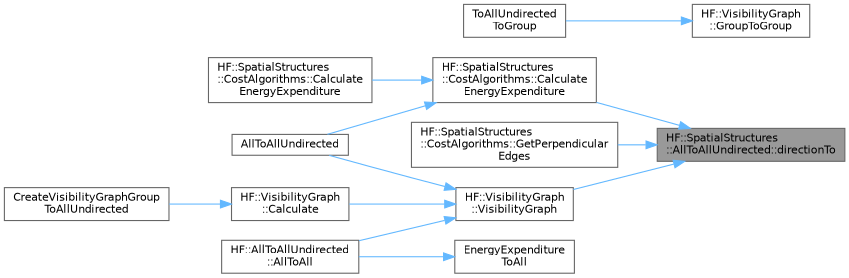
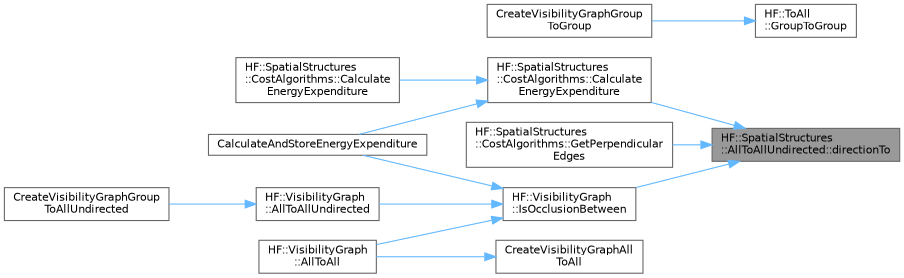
node "ToAllUndirected ToGroup": label "ToAllUndirected ToGroup" -> "CreateVisibilityGraphGroup ToGroup"
node "HF::VisibilityGraph ::GroupToGroup": label "HF::VisibilityGraph ::GroupToGroup" -> "HF::ToAll ::GroupToGroup"
node "AllToAllUndirected": label "AllToAllUndirected" -> "CalculateAndStoreEnergyExpenditure"
node "HF::VisibilityGraph ::Calculate": label "HF::VisibilityGraph ::Calculate" -> "HF::VisibilityGraph ::AllToAllUndirected"
node "HF::VisibilityGraph ::VisibilityGraph": label "HF::VisibilityGraph ::VisibilityGraph" -> "HF::VisibilityGraph ::IsOcclusionBetween"
node "HF::AllToAllUndirected ::AllToAll": label "HF::AllToAllUndirected ::AllToAll" -> "HF::VisibilityGraph ::AllToAll"
node "EnergyExpenditure ToAll": label "EnergyExpenditure ToAll" -> "CreateVisibilityGraphAll ToAll"
